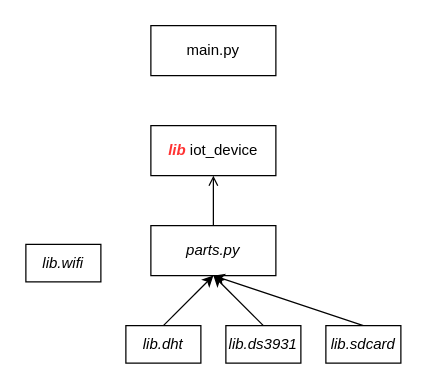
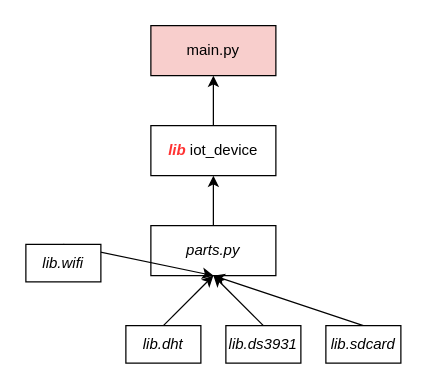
node "main.py": fillcolor #ffffff -> #f8cecc
edge "lib iot_device" -> "main.py": added
edge "parts.py" -> "lib iot_device": arrowhead open -> classic
edge "lib.wifi" -> "parts.py": added
